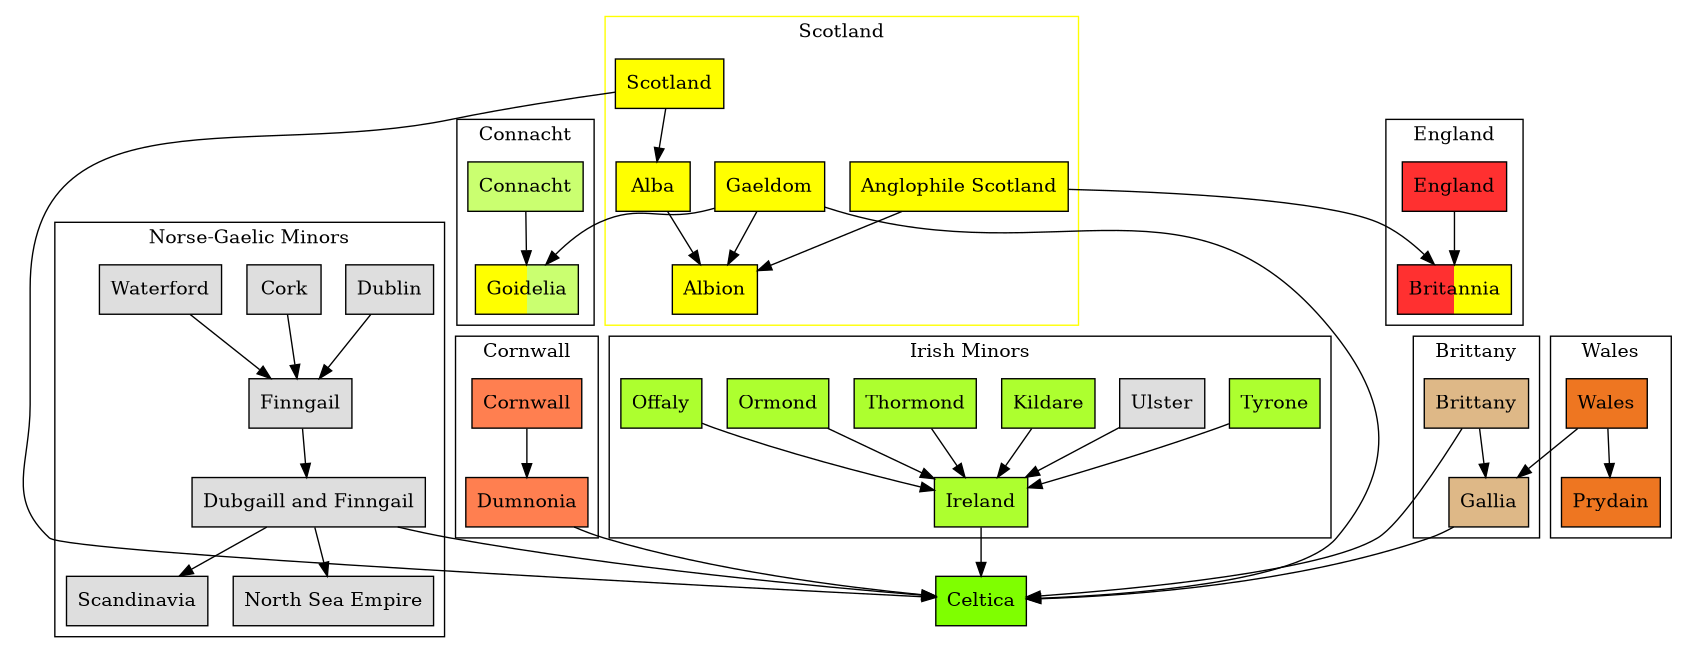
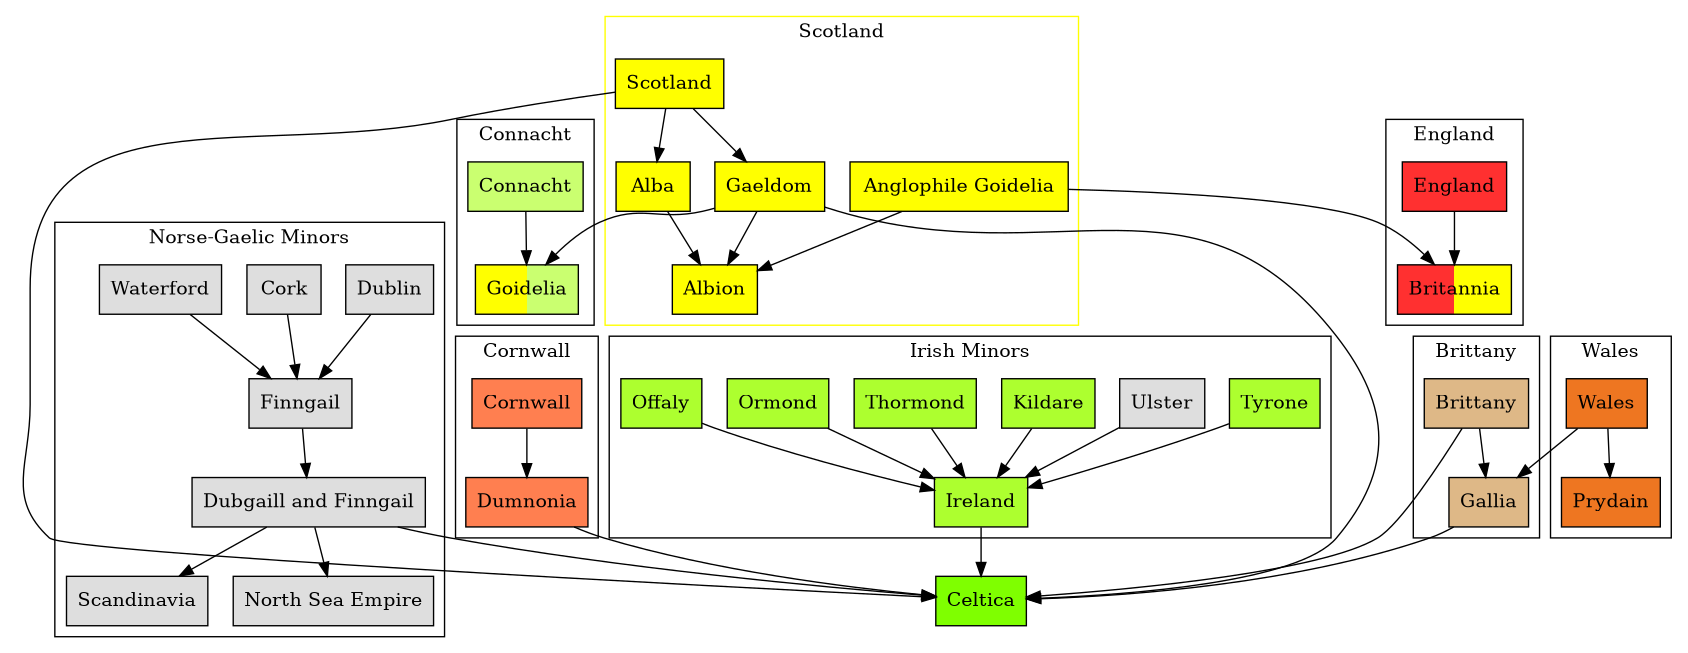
edge "Scotland" -> "Gaeldom": added
node "Anglophile Scotland": label "Anglophile Scotland" -> "Anglophile Goidelia"
